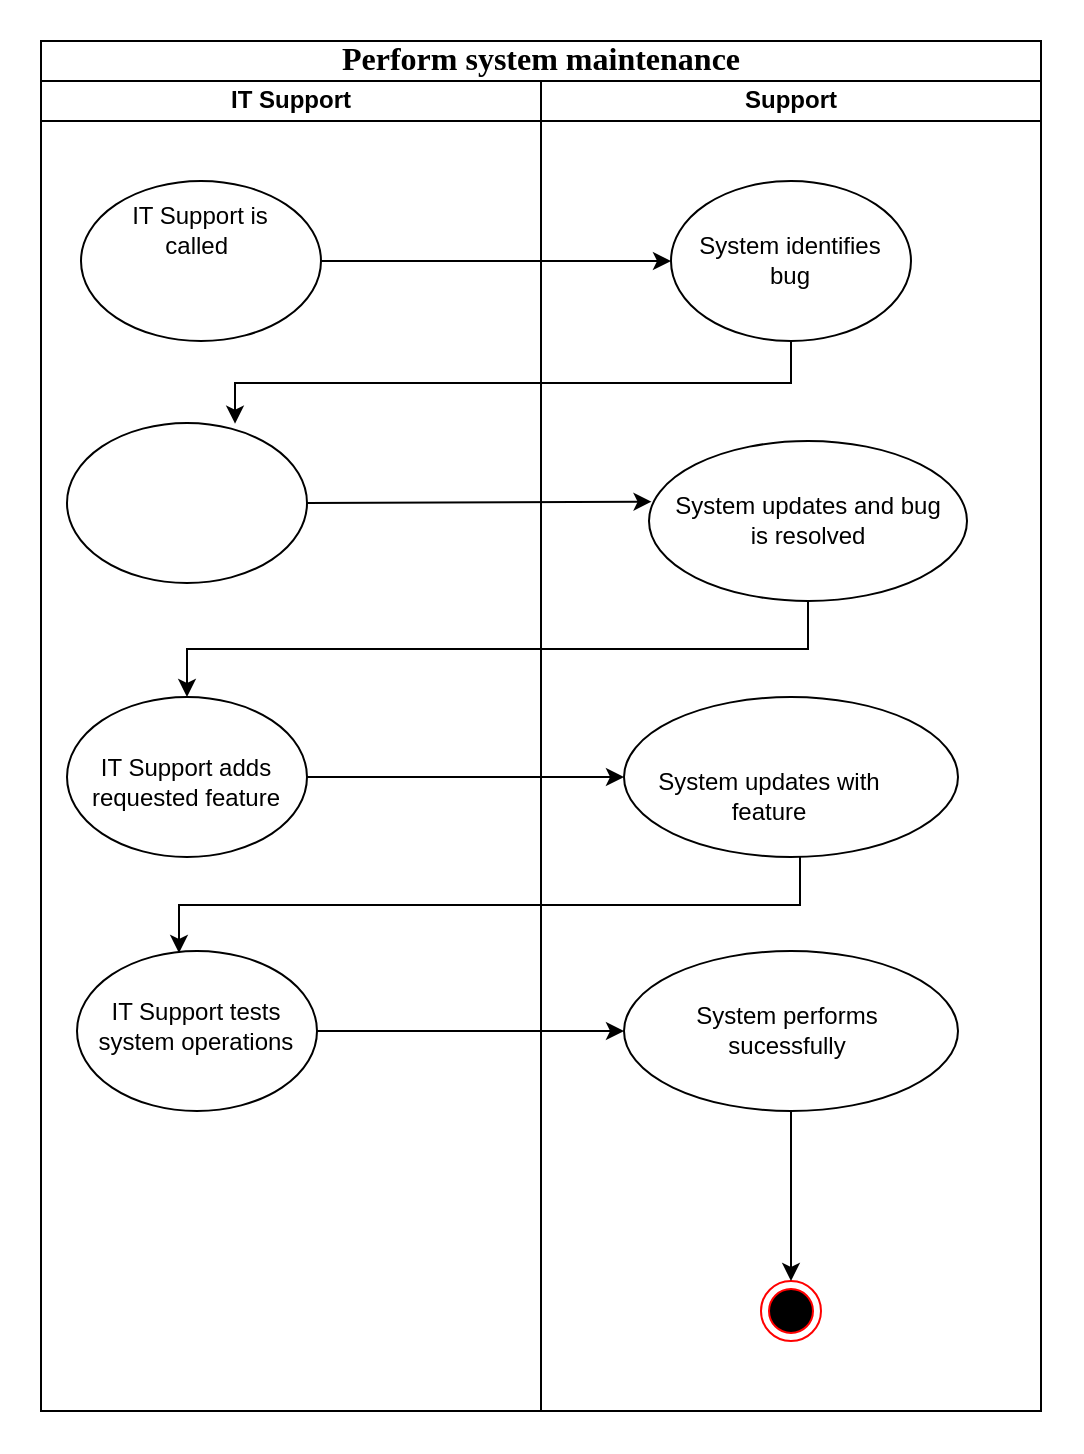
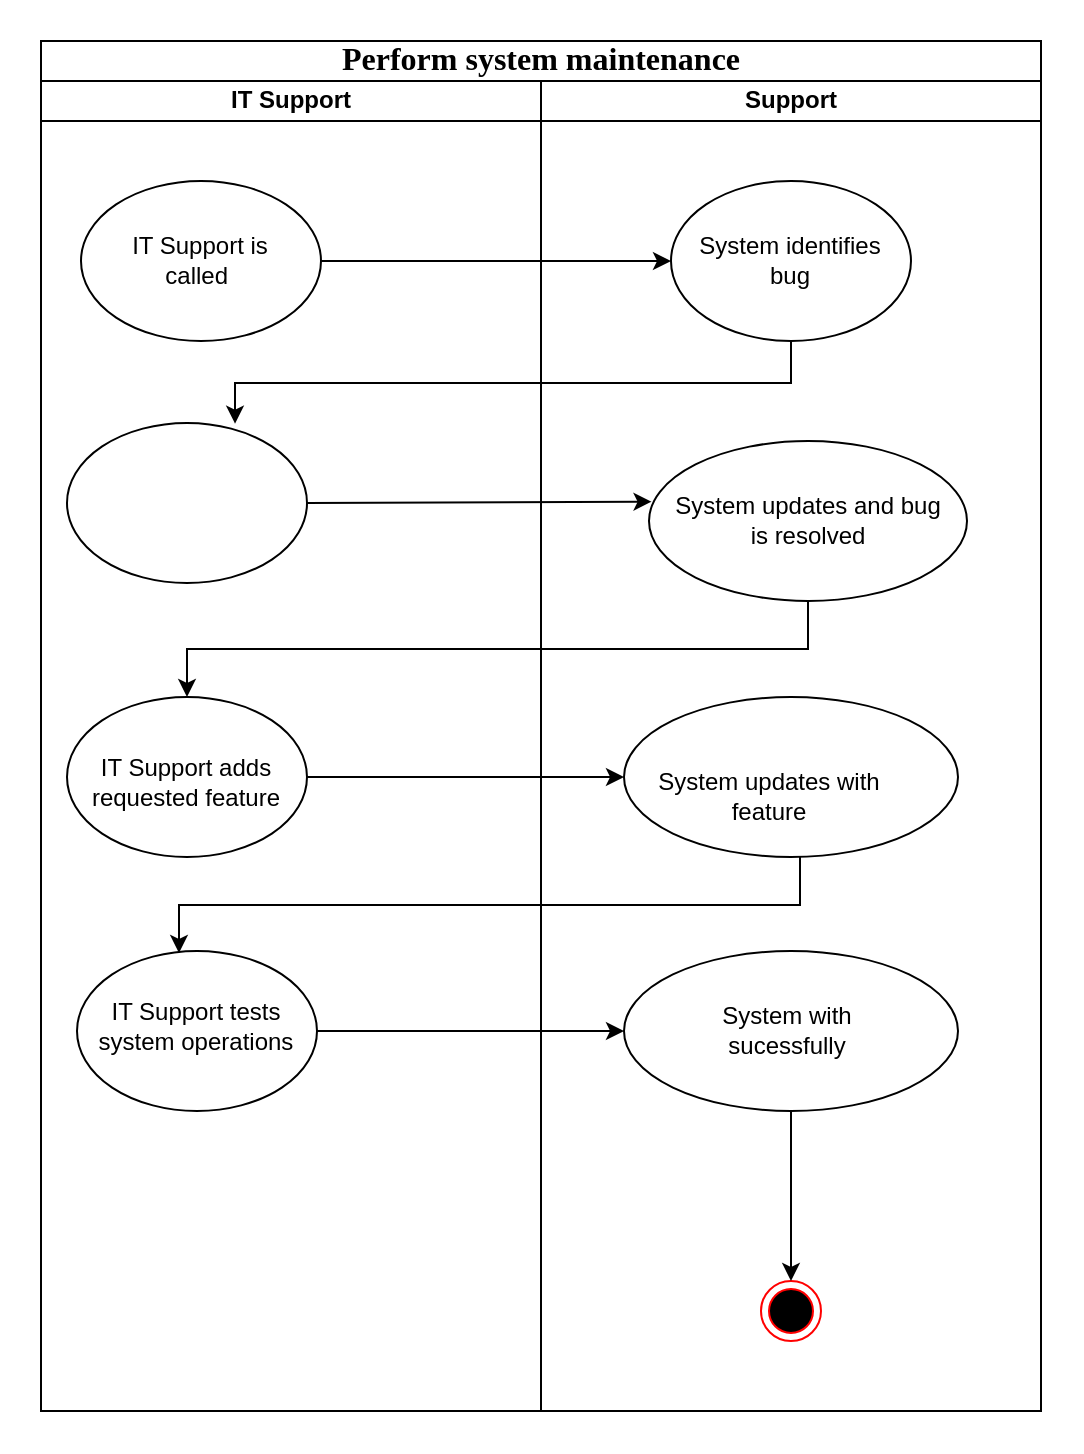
node "IT Support is called": moved (201, 231) -> (201, 261)
node "System performs sucessfully": label "System performs sucessfully" -> "System with sucessfully"
